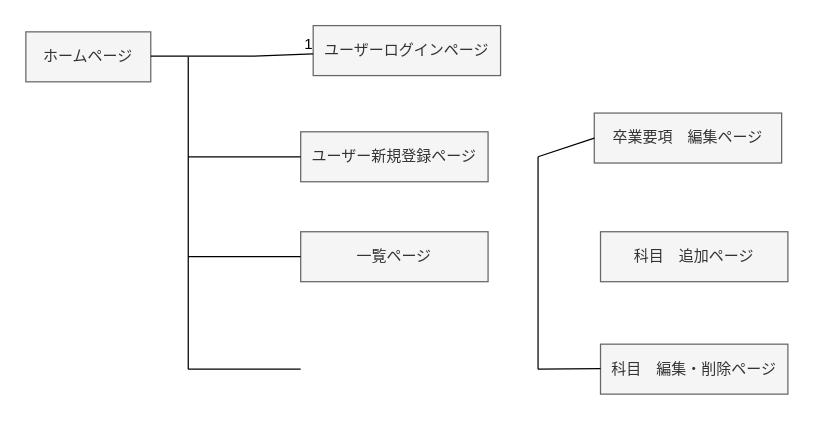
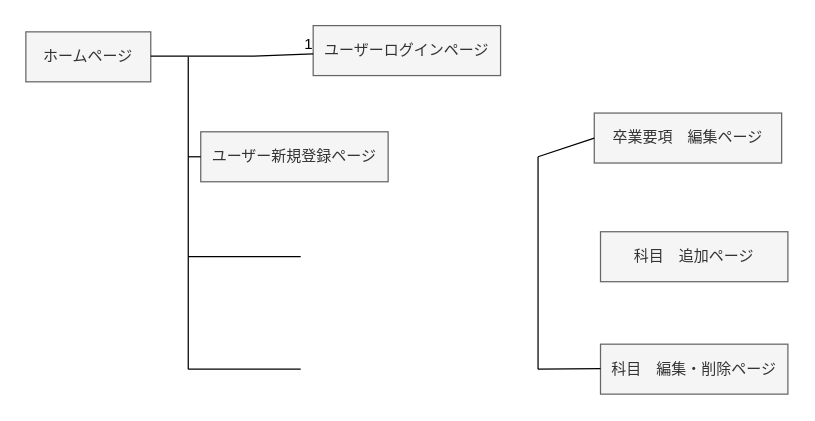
node "ユーザー新規登録ページ": moved (394, 157) -> (294, 157)
node "一覧ページ": removed
